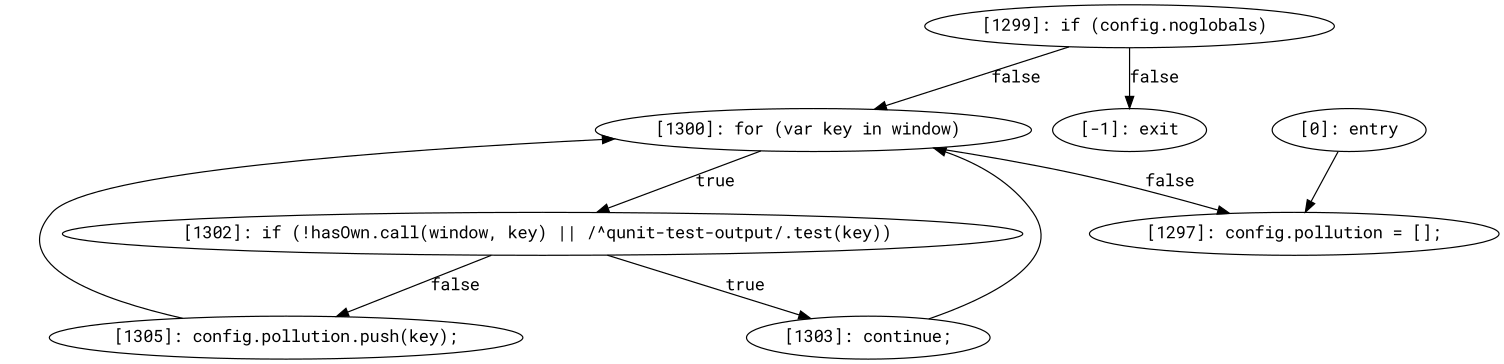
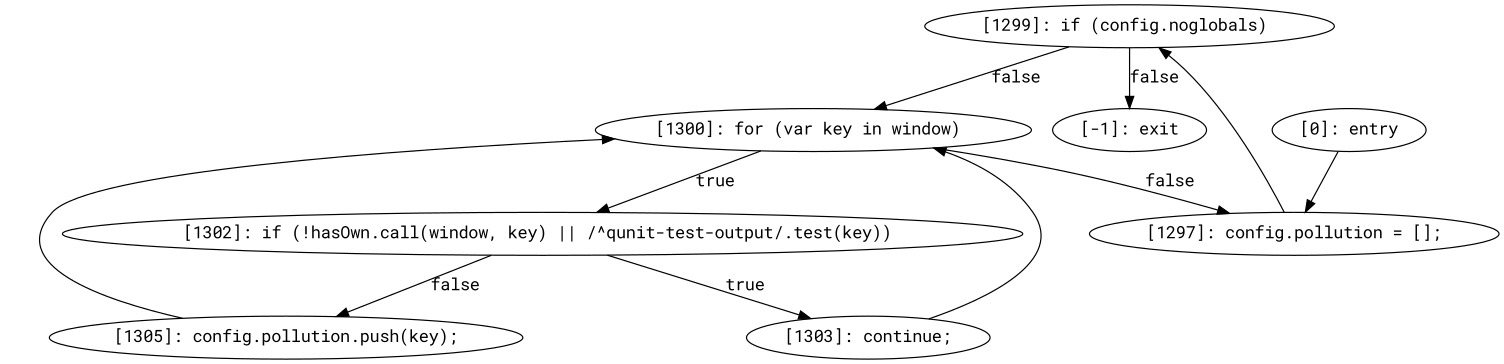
edge "[1297]: config.pollution = [];" -> "[1299]: if (config.noglobals)": added
